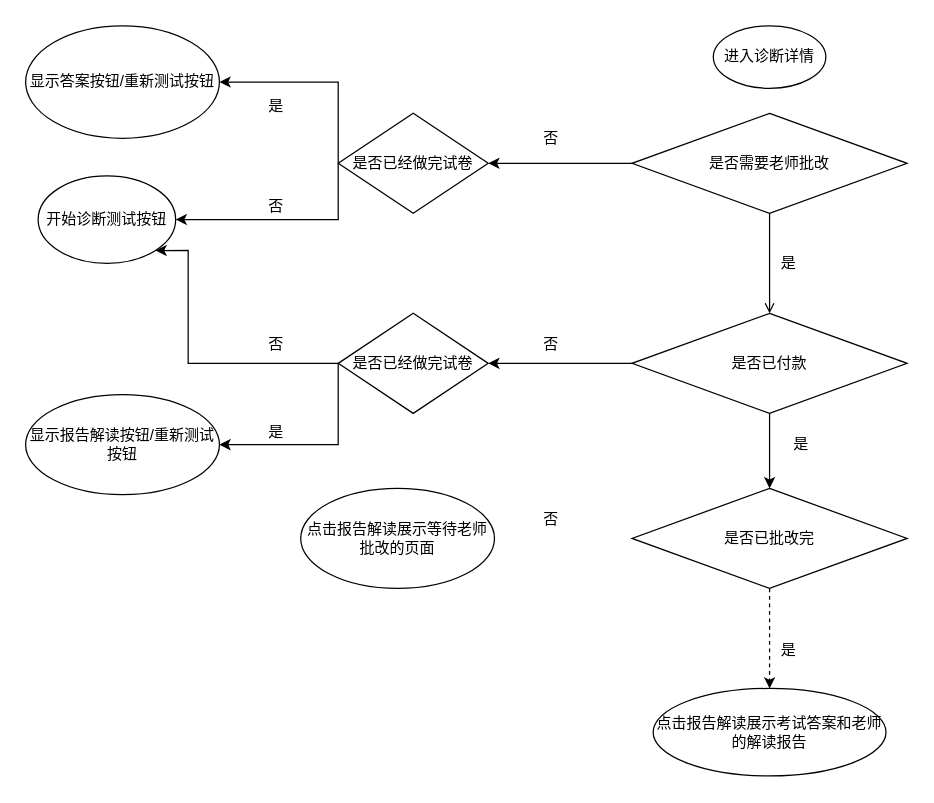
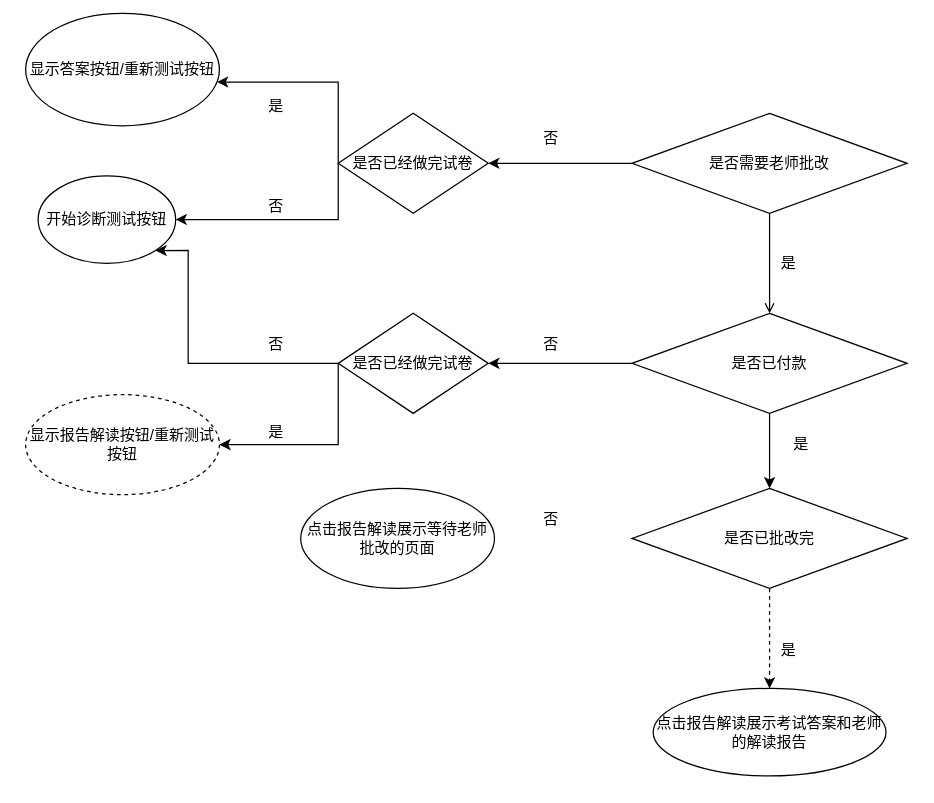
node "进入诊断详情": removed
node "显示答案按钮/重新测试按钮": moved (123, 82) -> (123, 69)
node "显示报告解读按钮/重新测试按钮": style solid -> dashed
